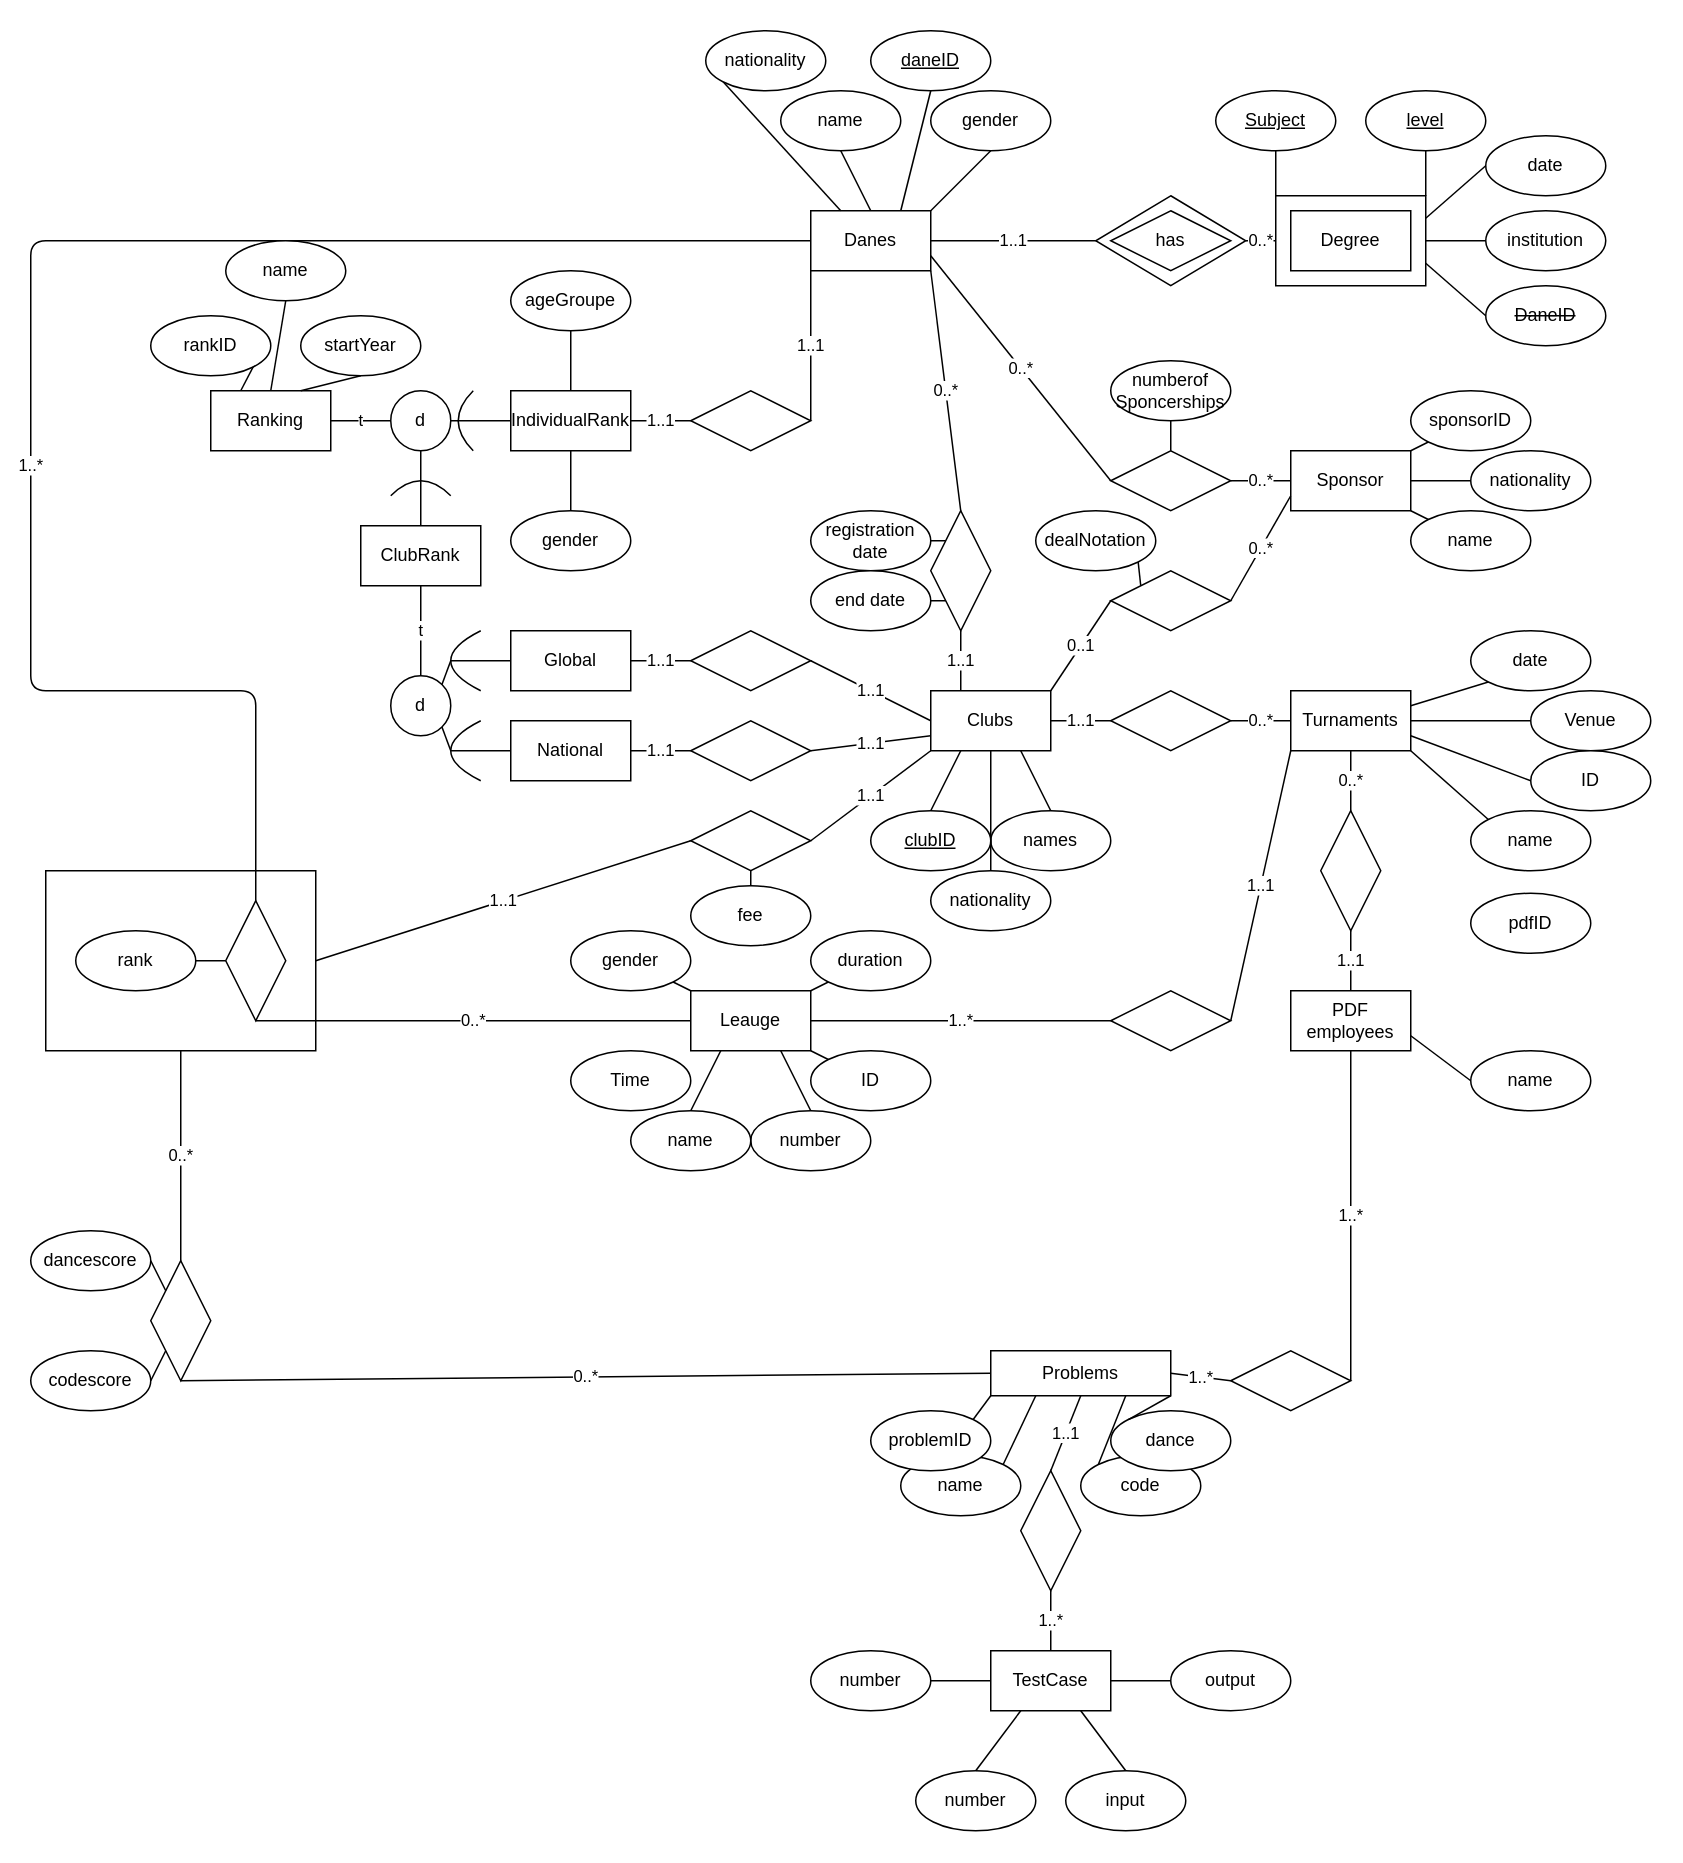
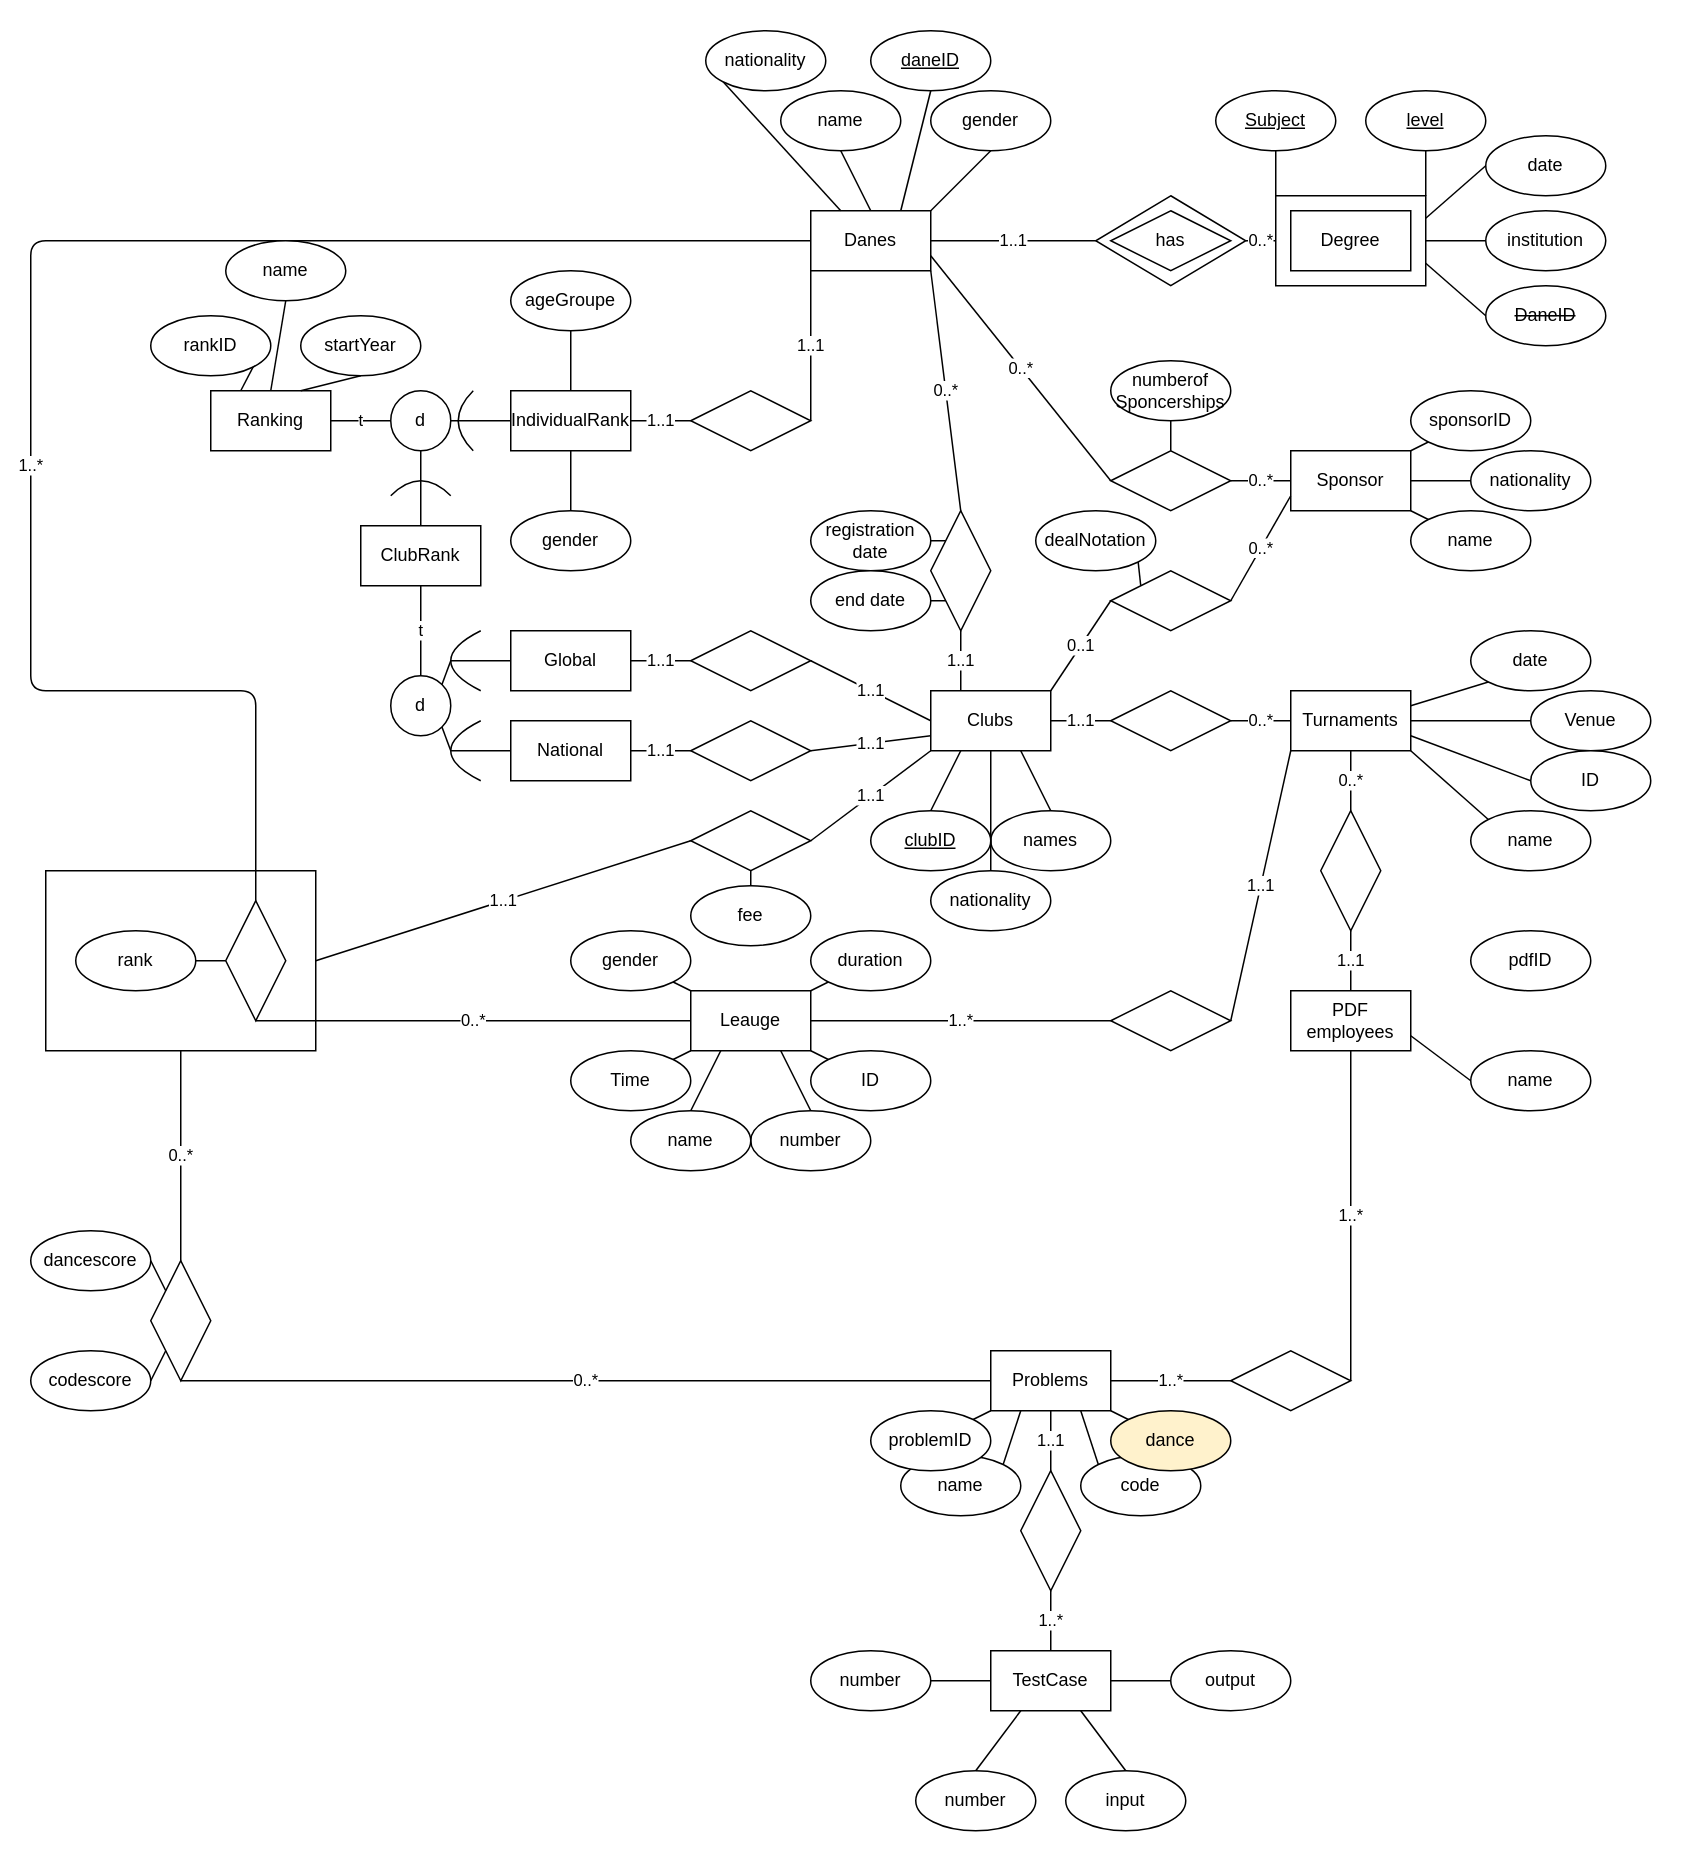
node "pdfID": moved (1531, 923) -> (1531, 961)
edge "Leauge" -- "Time": added
node "Problems": size 180x45 -> 120x60
node "dance": fillcolor #ffffff -> #fff2cc
